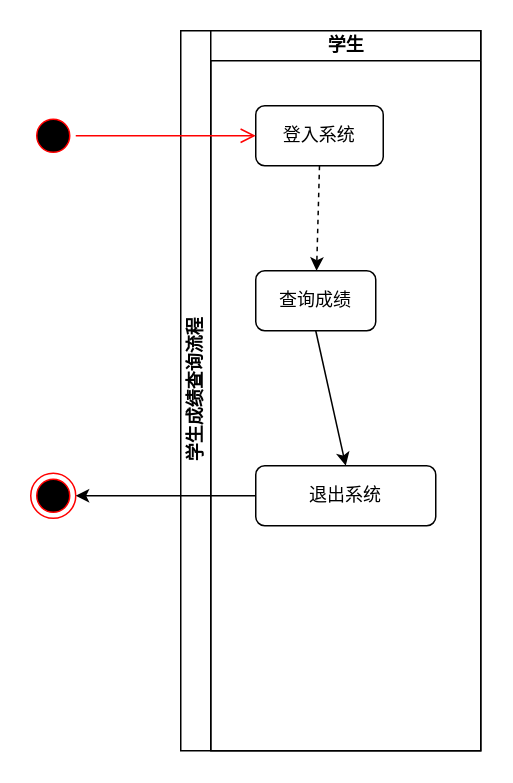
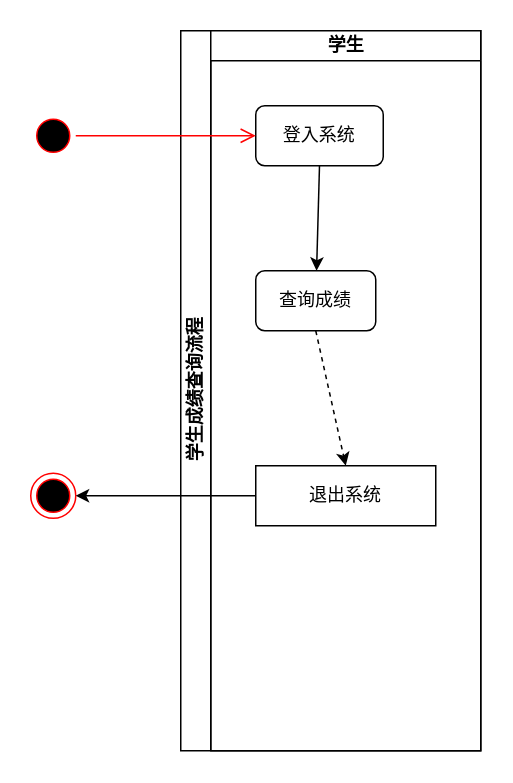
edge "登入系统" -> "查询成绩": style dashed -> solid
edge "查询成绩" -> "退出系统": style solid -> dashed
node "退出系统": shape rounded rectangle -> rectangle
